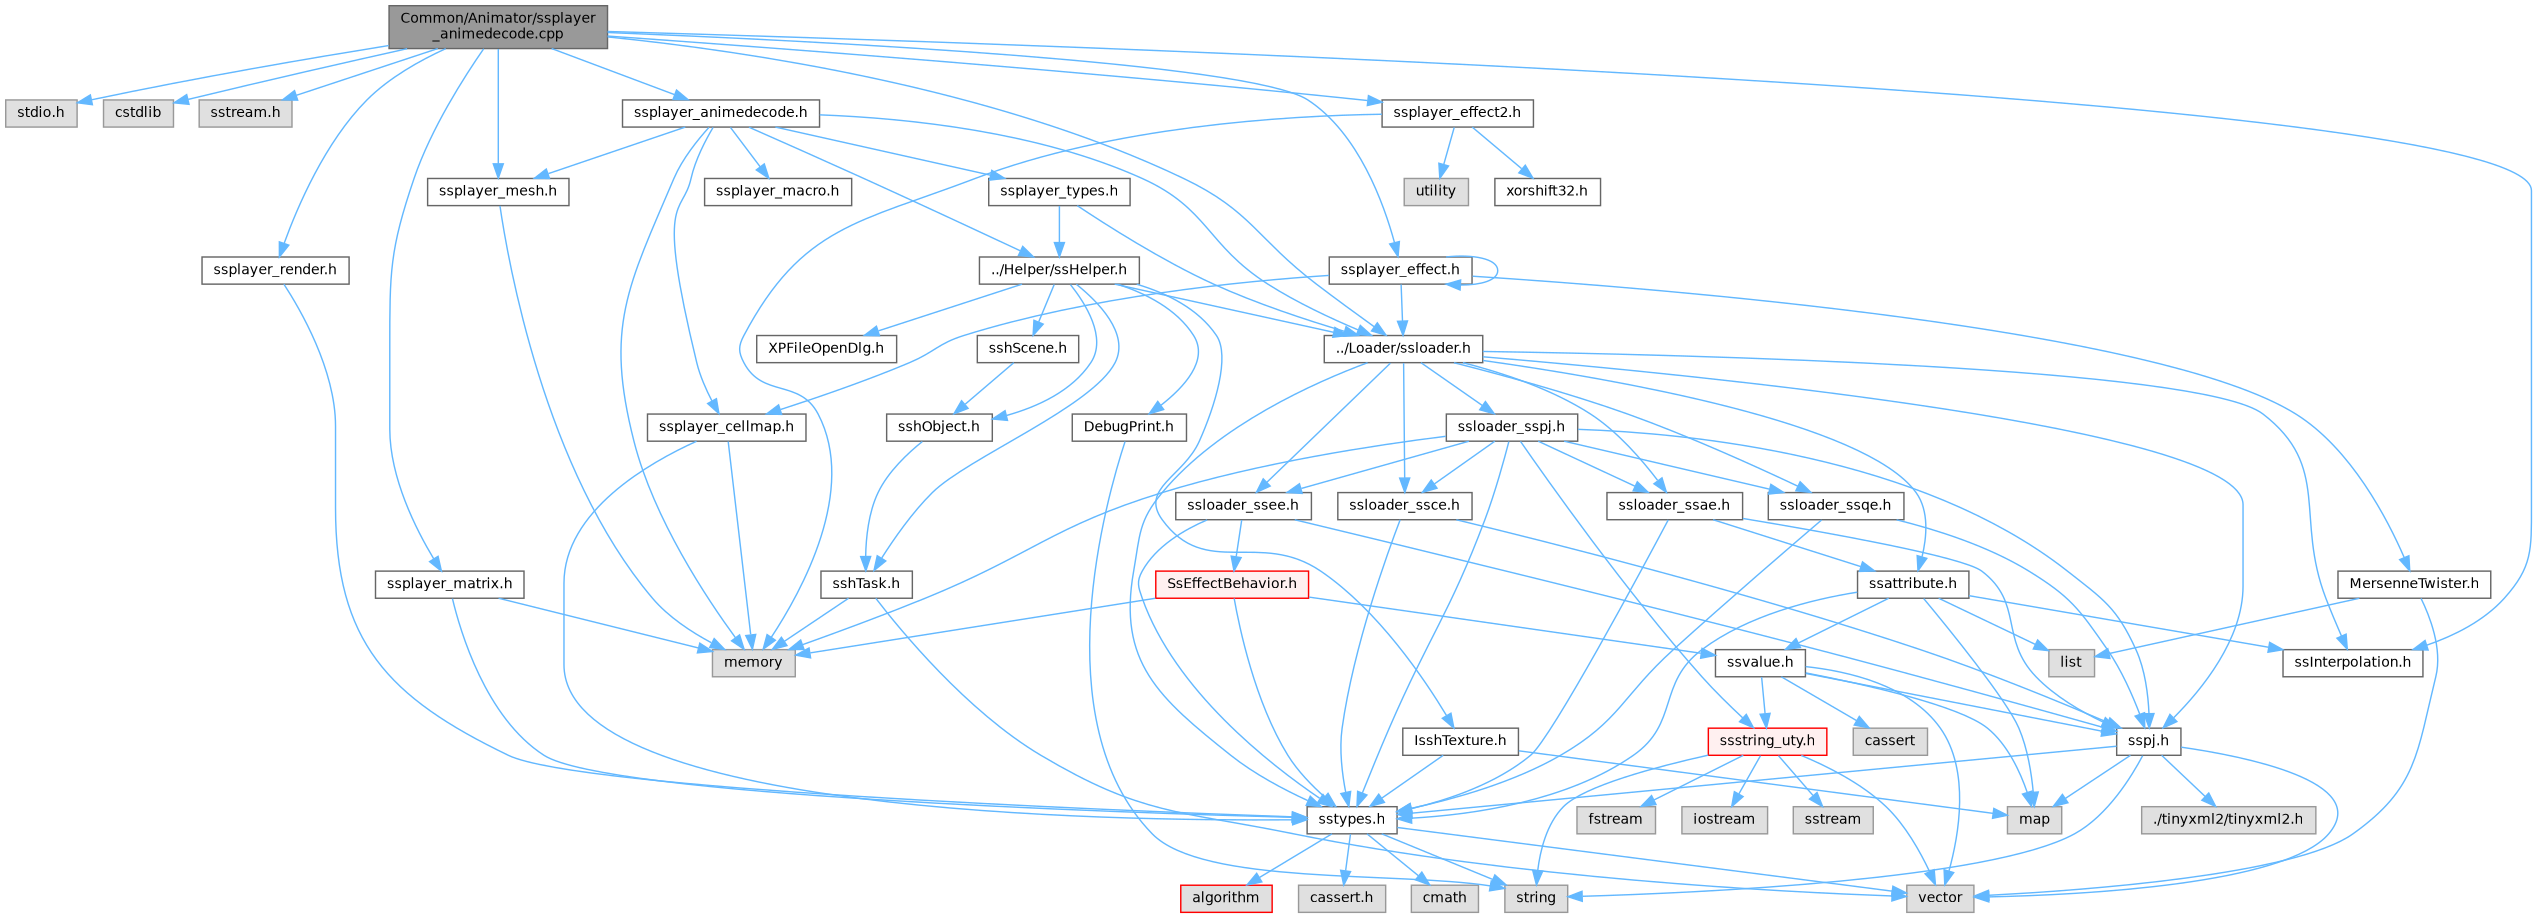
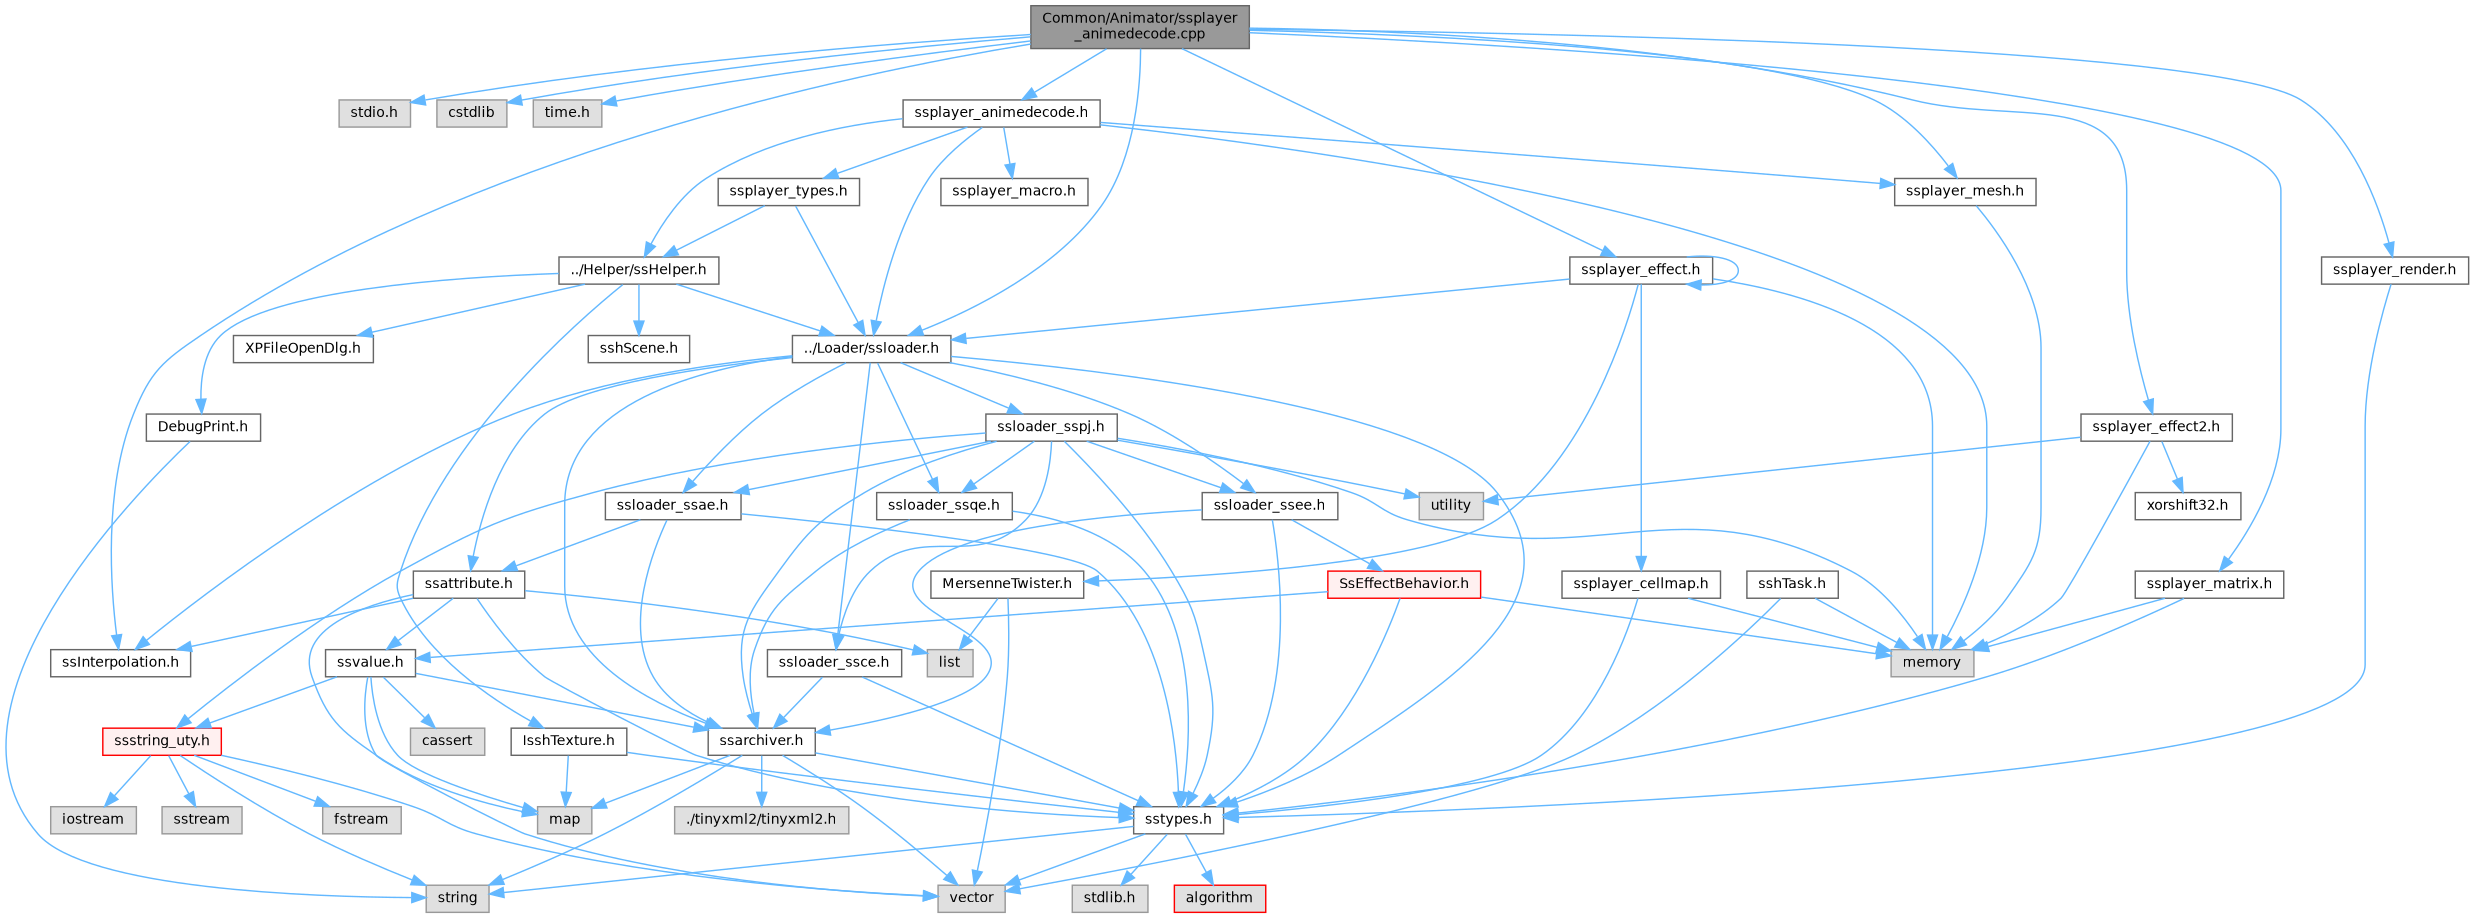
node "sstream.h": label "sstream.h" -> "time.h"
edge "ssplayer_animedecode.h" -> "ssplayer_cellmap.h": removed
edge "ssplayer_effect.h" -> "memory": added
node "sshObject.h": removed
edge "../Helper/ssHelper.h" -> "sshTask.h": removed
edge "ssloader_sspj.h" -> "utility": added
node "sspj.h": label "sspj.h" -> "ssarchiver.h"
node "cassert.h": label "cassert.h" -> "stdlib.h"
node "cmath": removed
